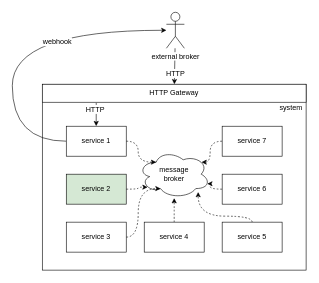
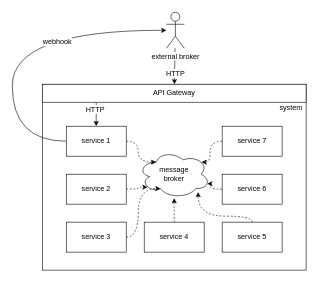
node "HTTP Gateway": label "HTTP Gateway" -> "API Gateway"
node "service 2": fillcolor #d5e8d4 -> #ffffff
